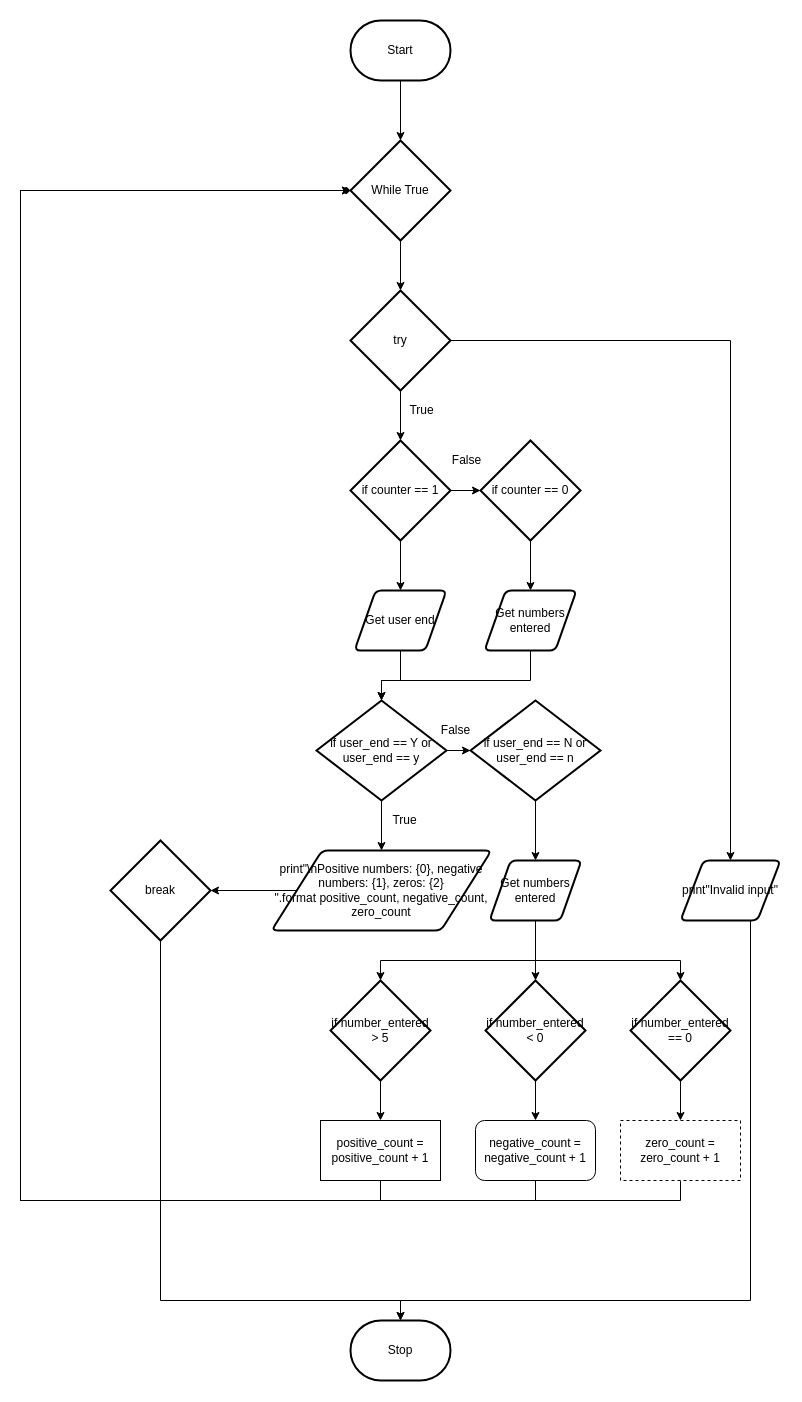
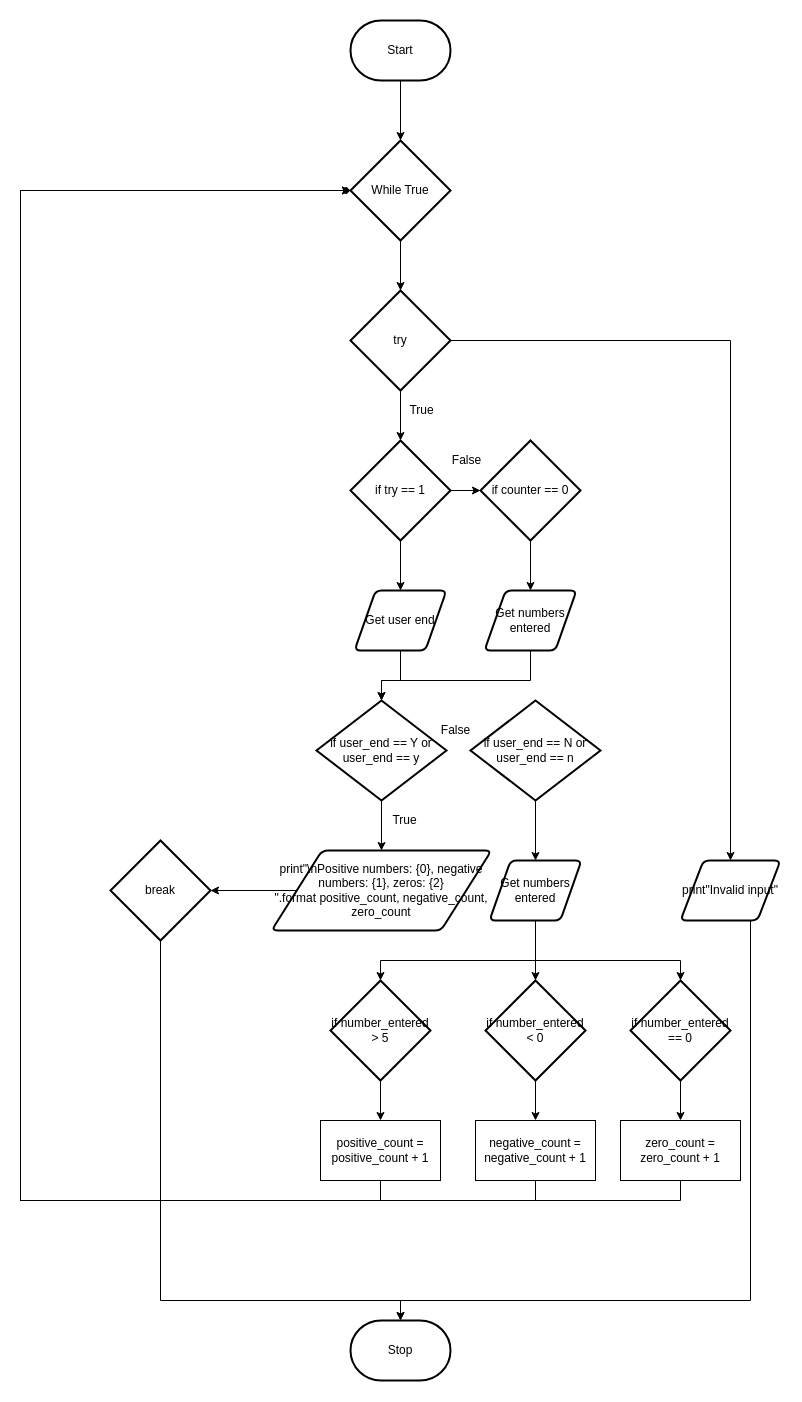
node "if counter == 1": label "if counter == 1" -> "if try == 1"
edge "if user_end == Y or user_end == y" -> "if user_end == N or user_end == n": removed
node "negative_count = negative_count + 1": shape rounded rectangle -> rectangle
node "zero_count = zero_count + 1": style dashed -> solid
